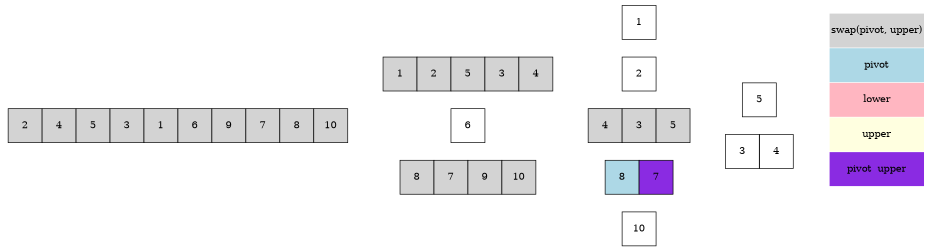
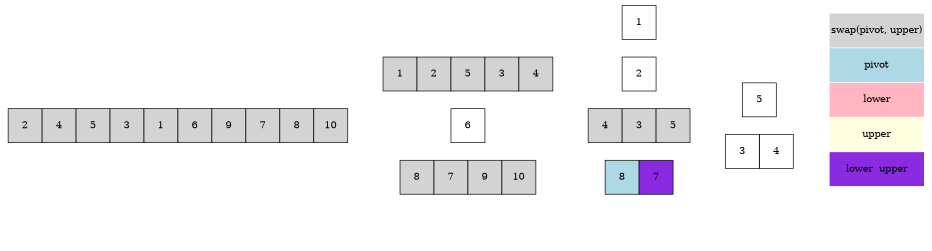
node "swap(pivot, upper)": text "pivot  upper" -> "lower  upper"
node "10": removed
